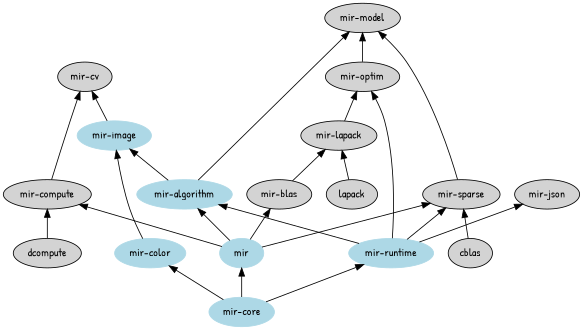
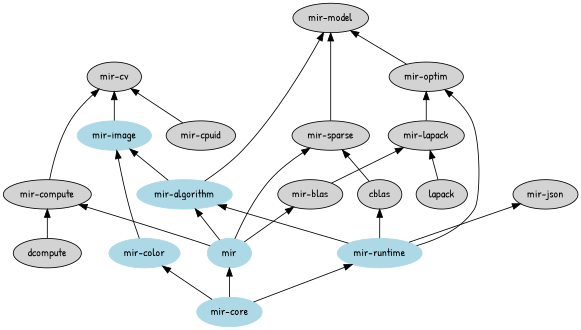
node "mir-cpuid": added
edge "mir-runtime" -> "mir-sparse": now "mir-runtime" -> "cblas"
